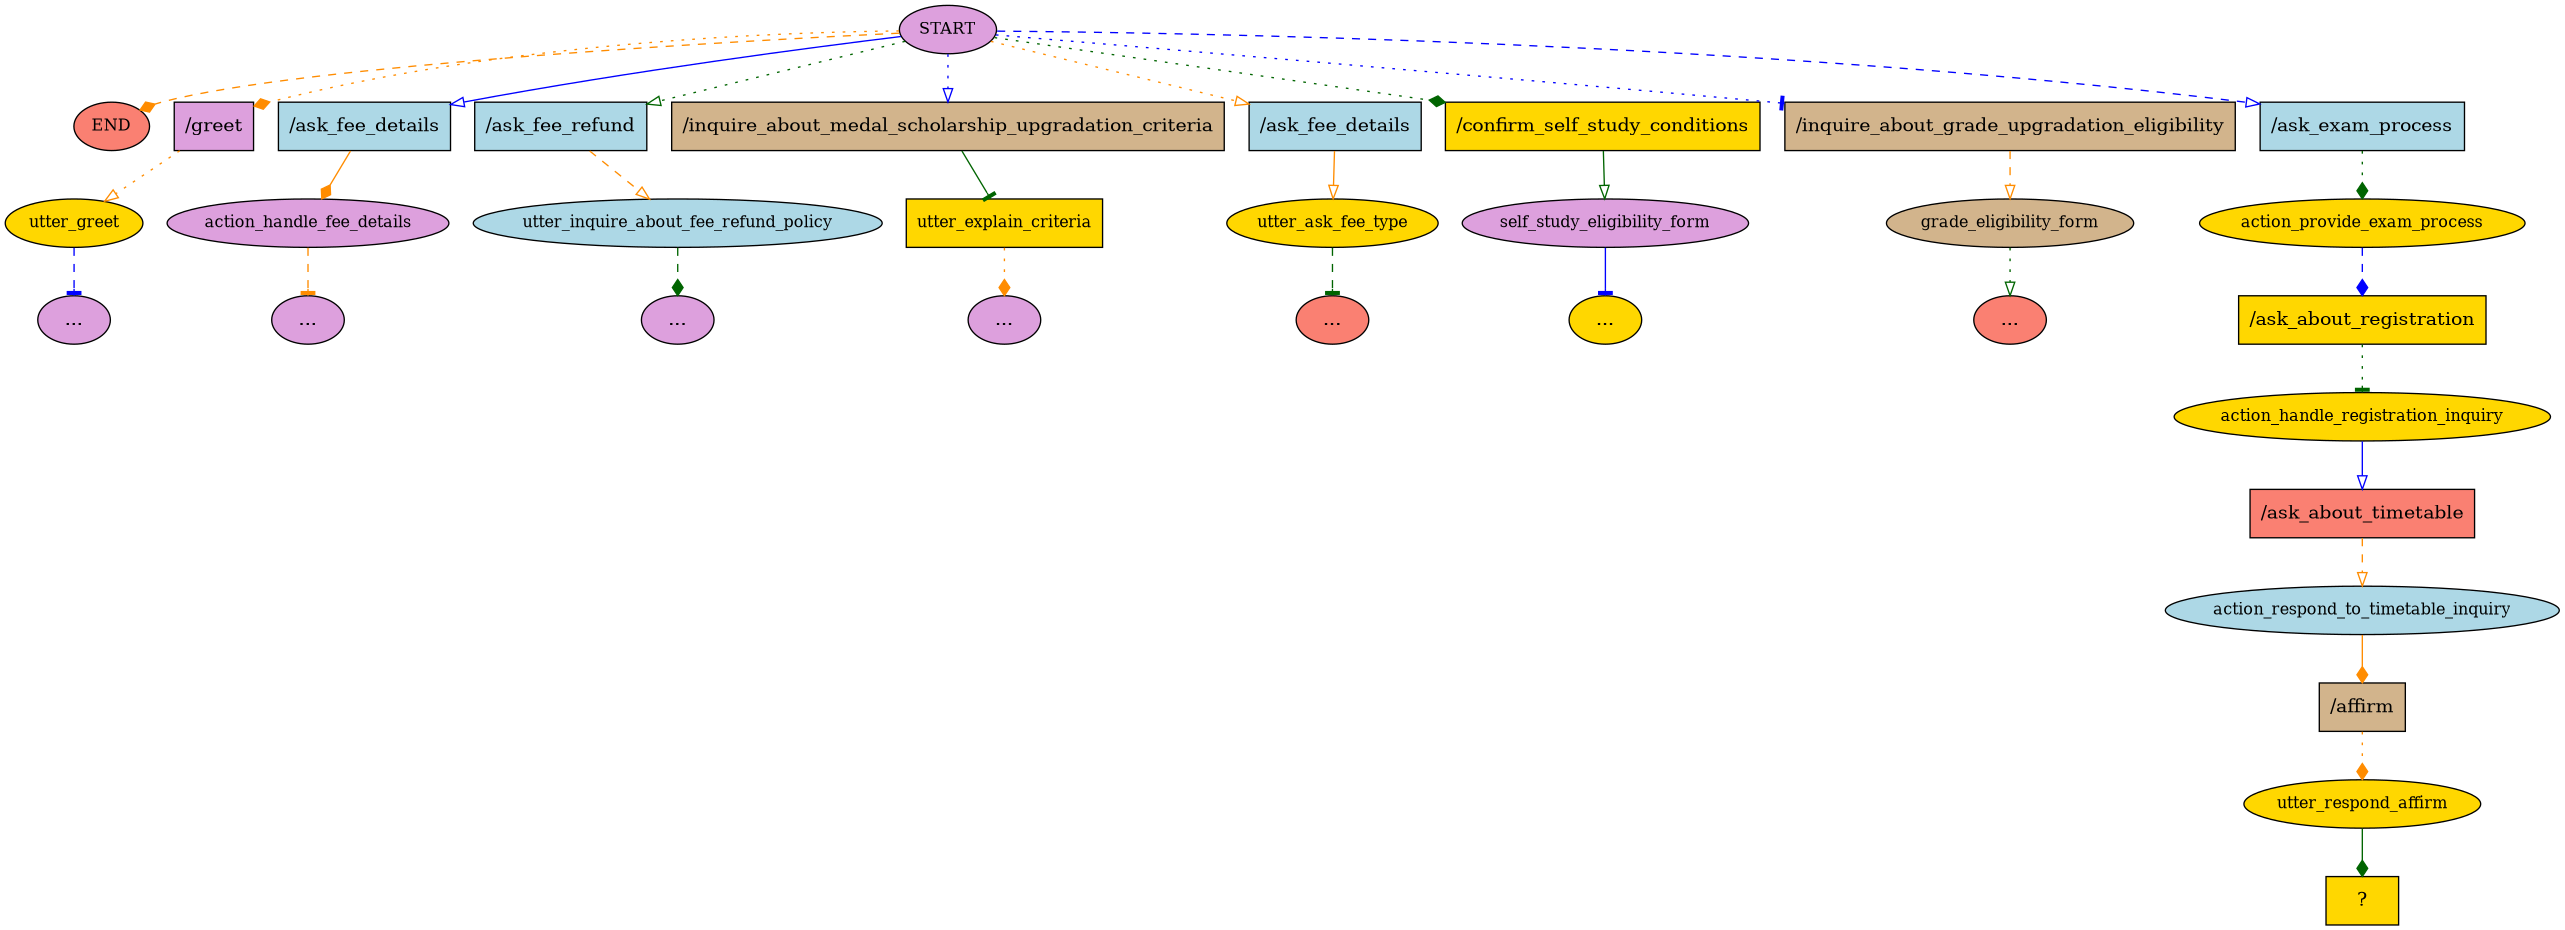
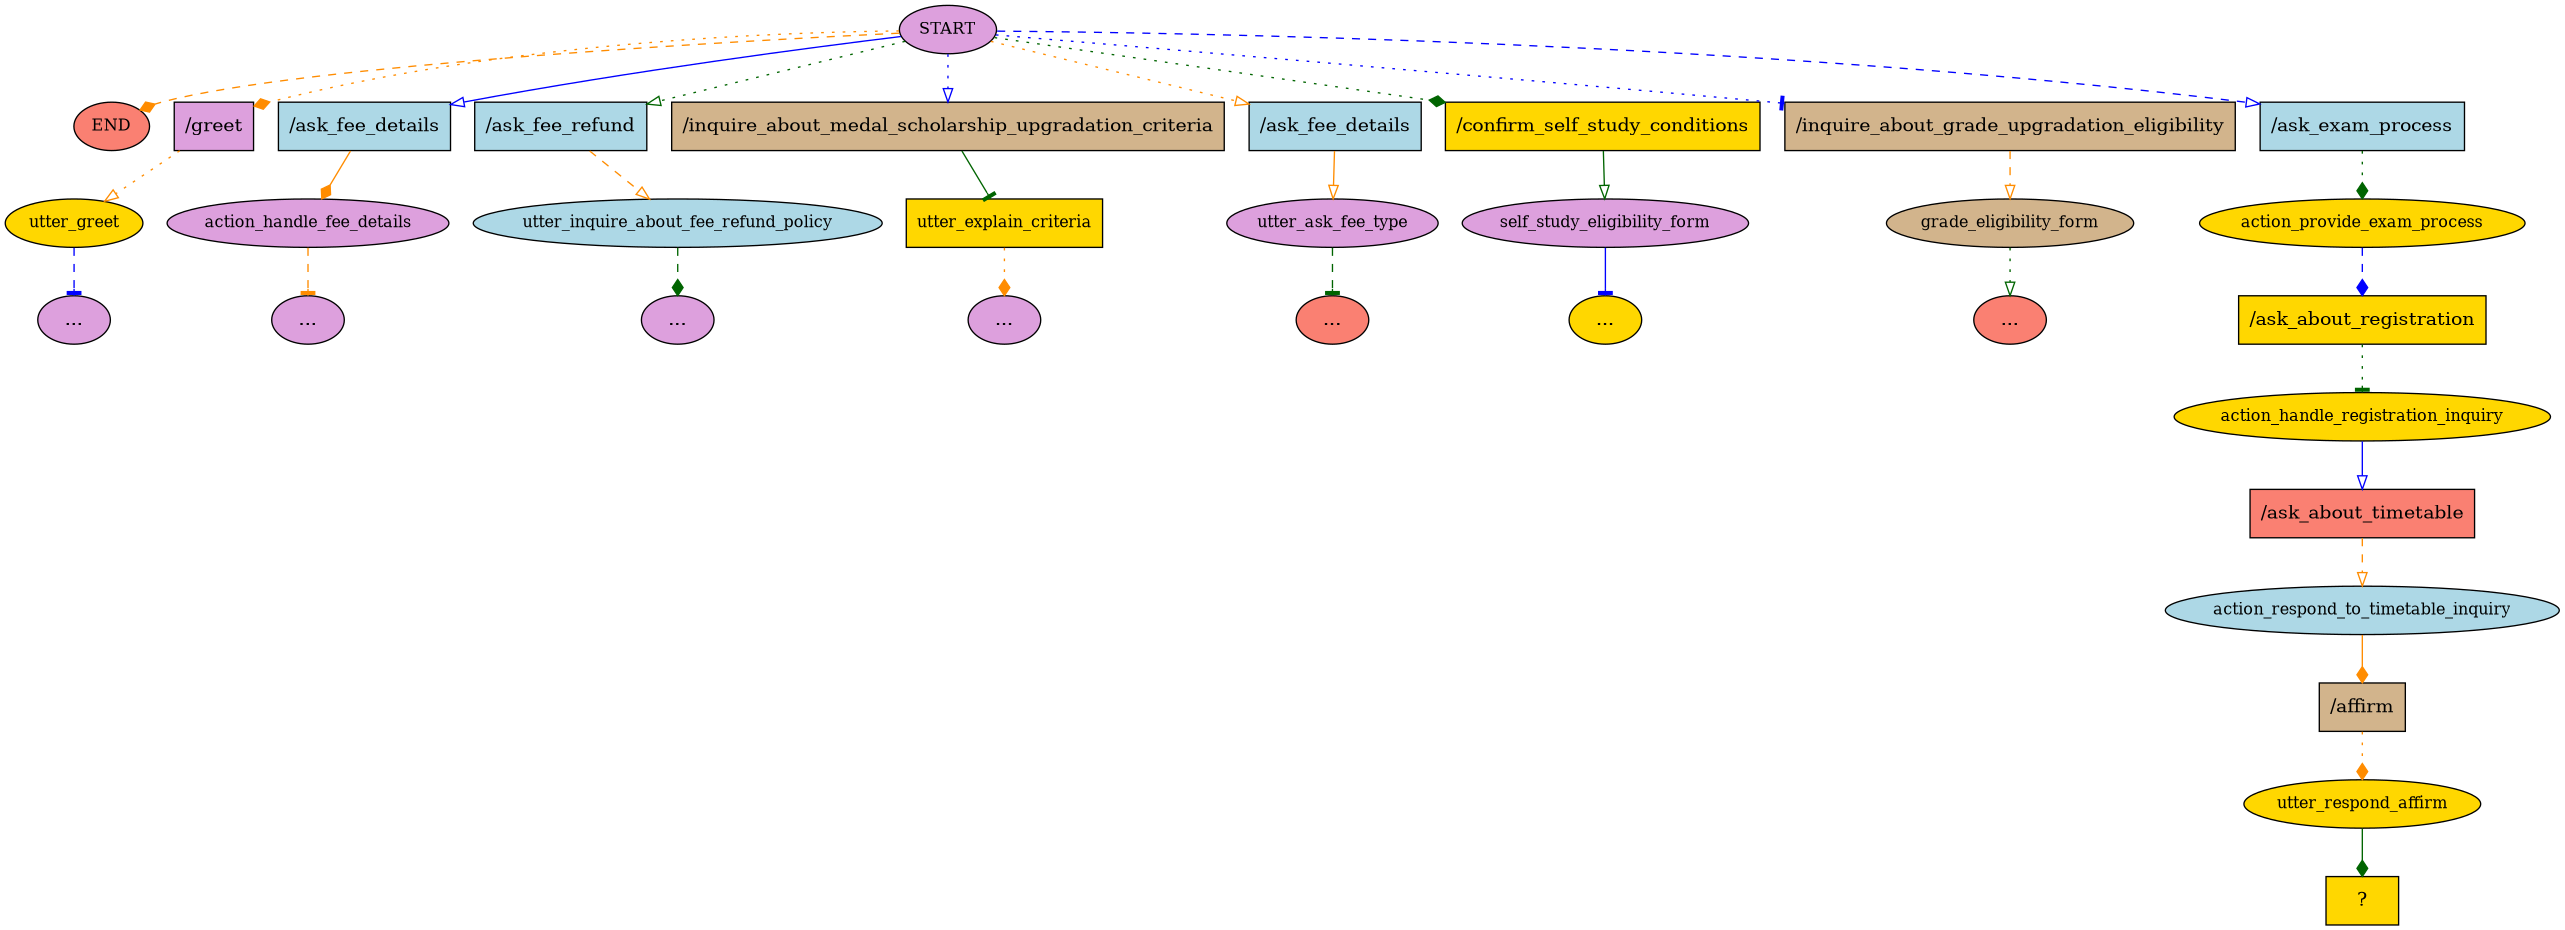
node "utter_ask_fee_type": fillcolor gold -> plum
